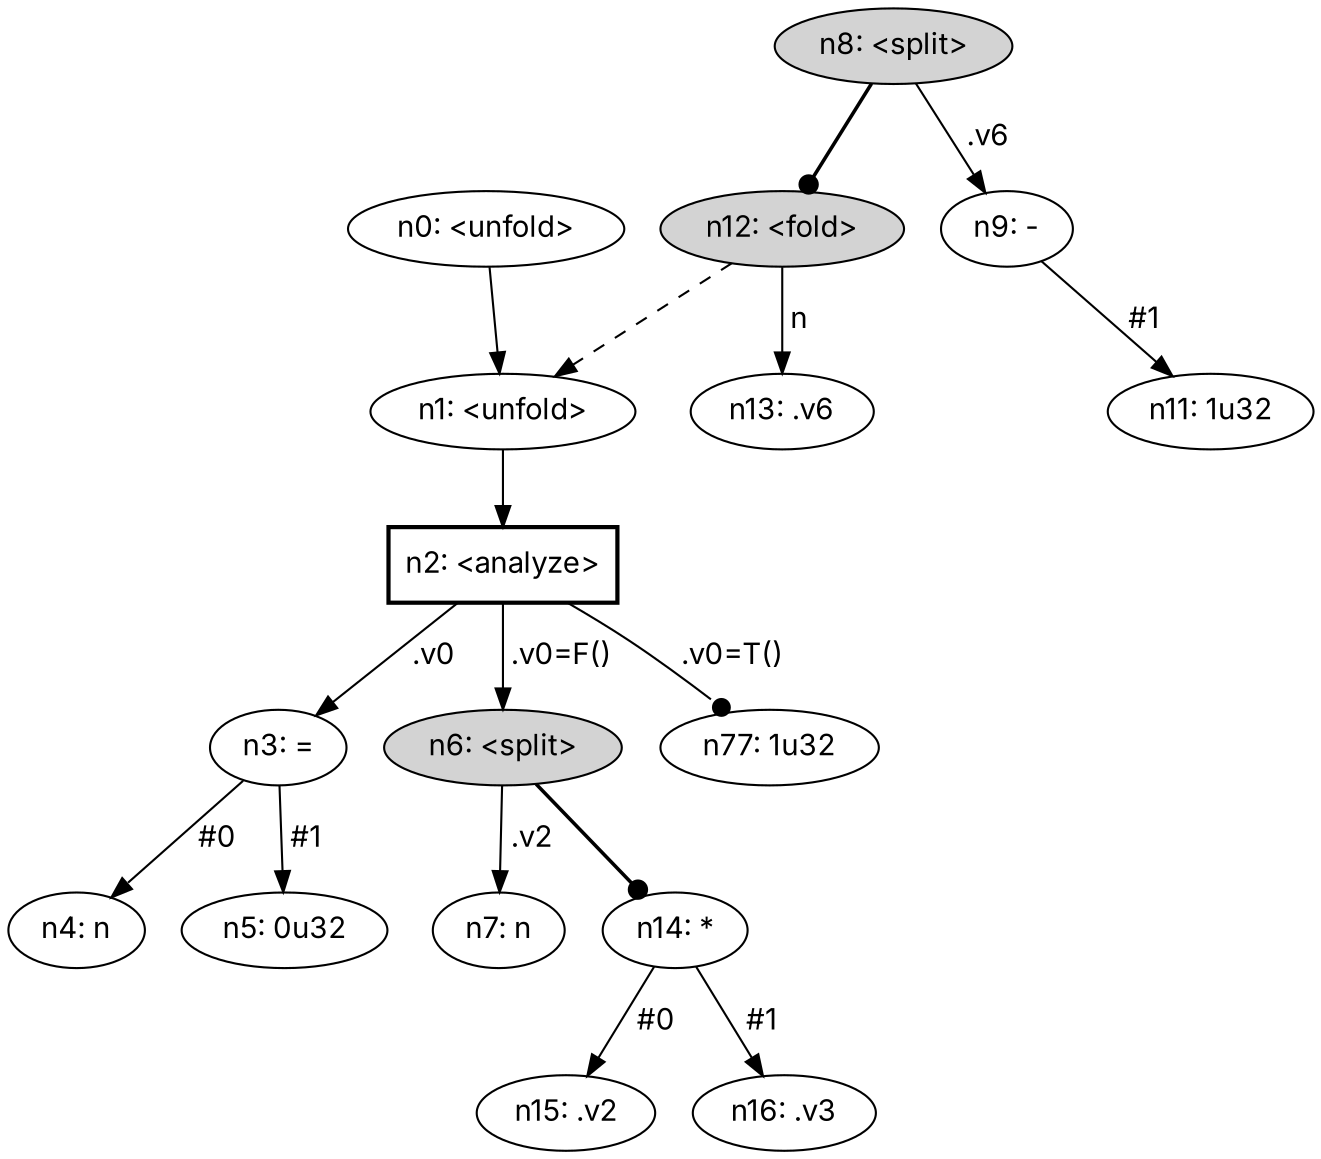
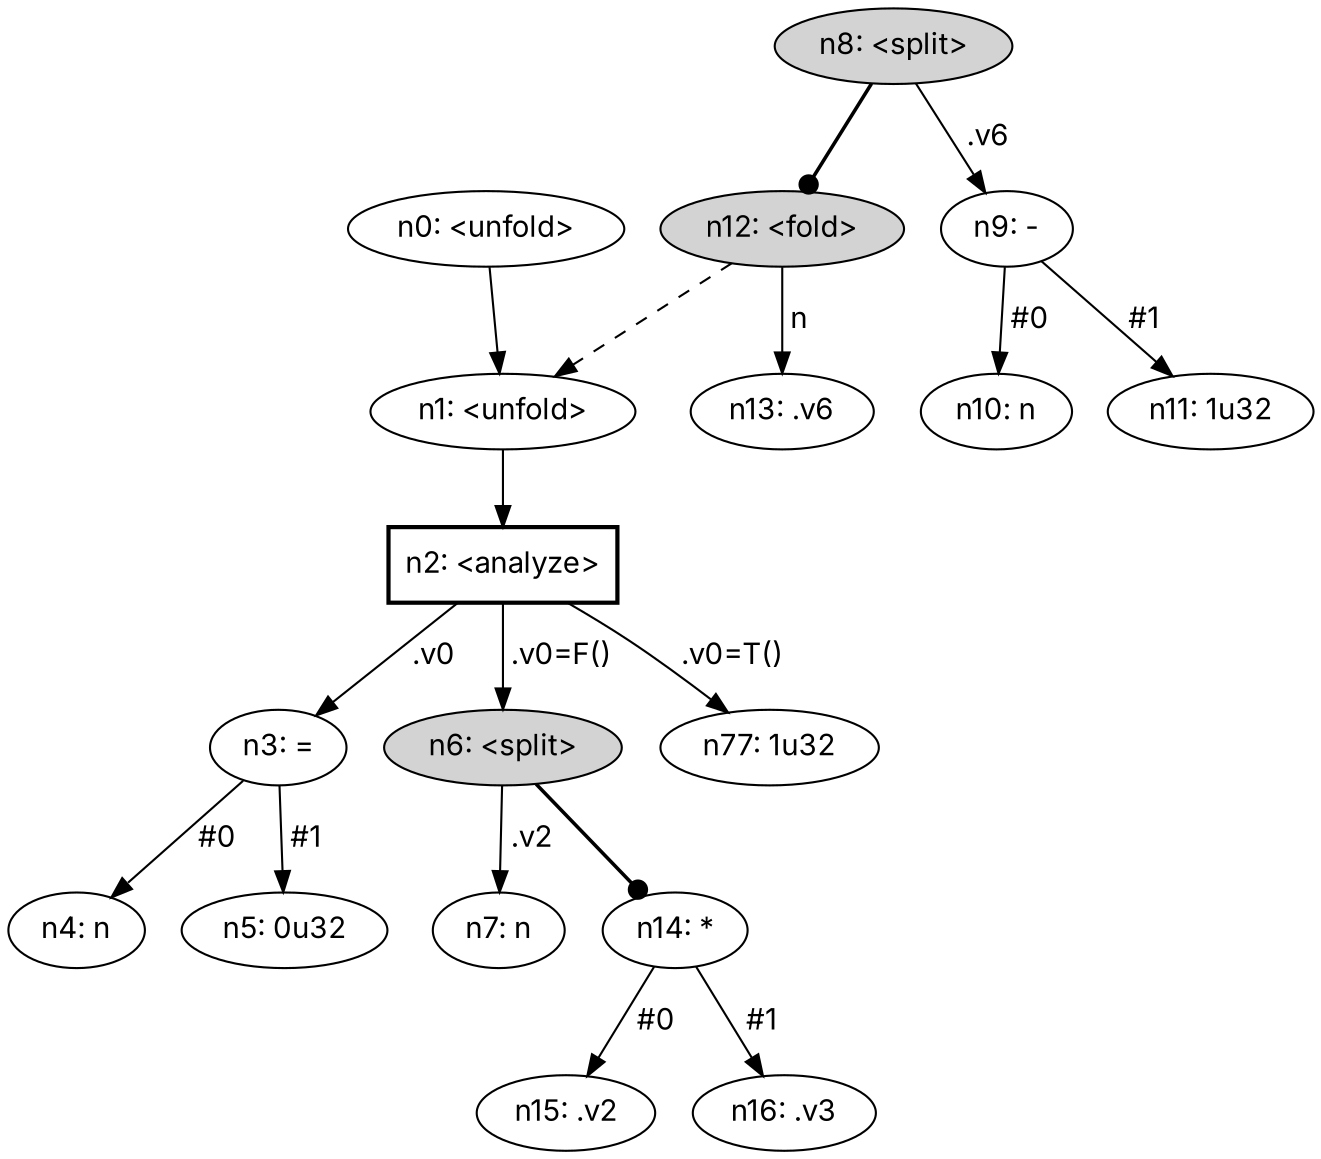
node "n10: n": added
edge "n2: <analyze>" -> "n77: 1u32": arrowhead dot -> normal
